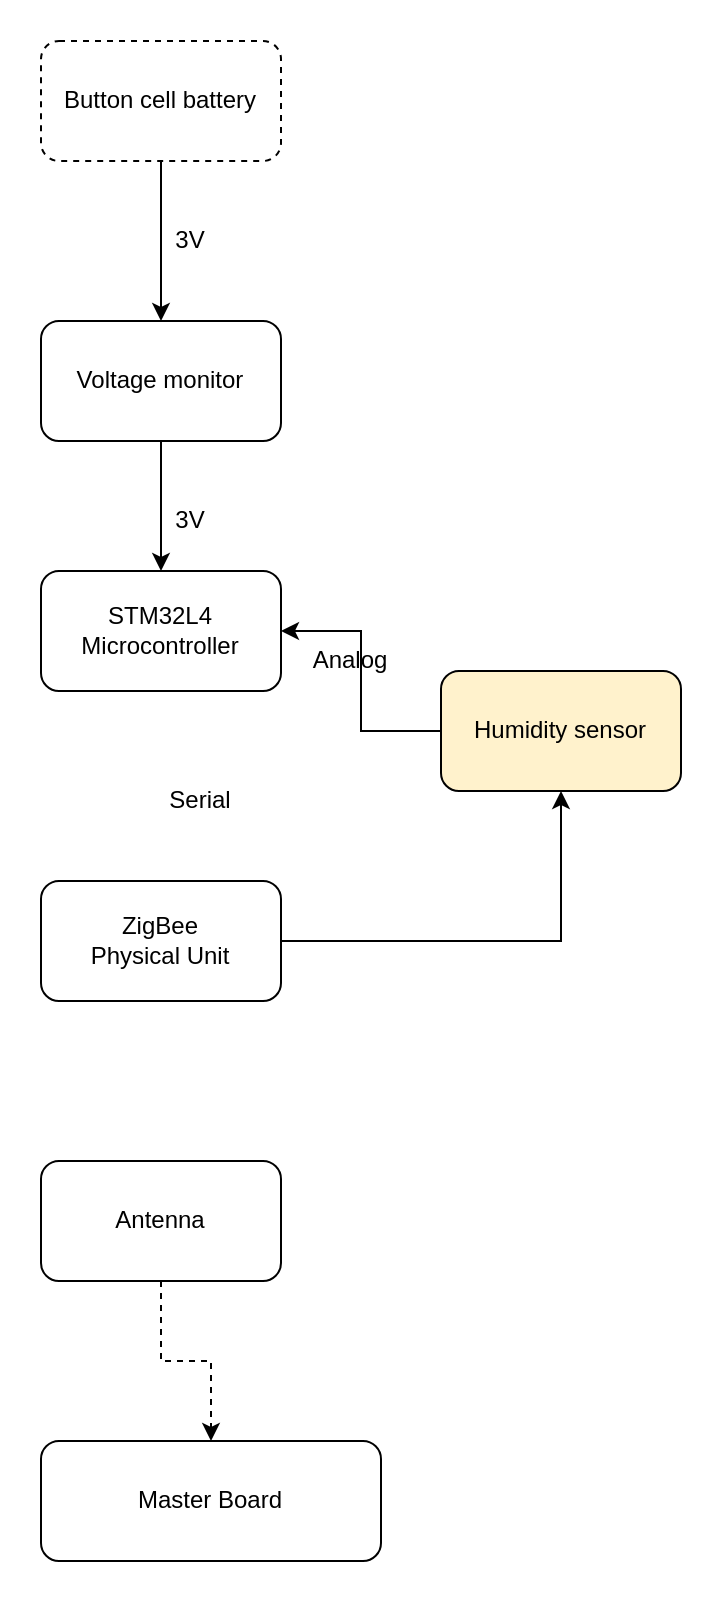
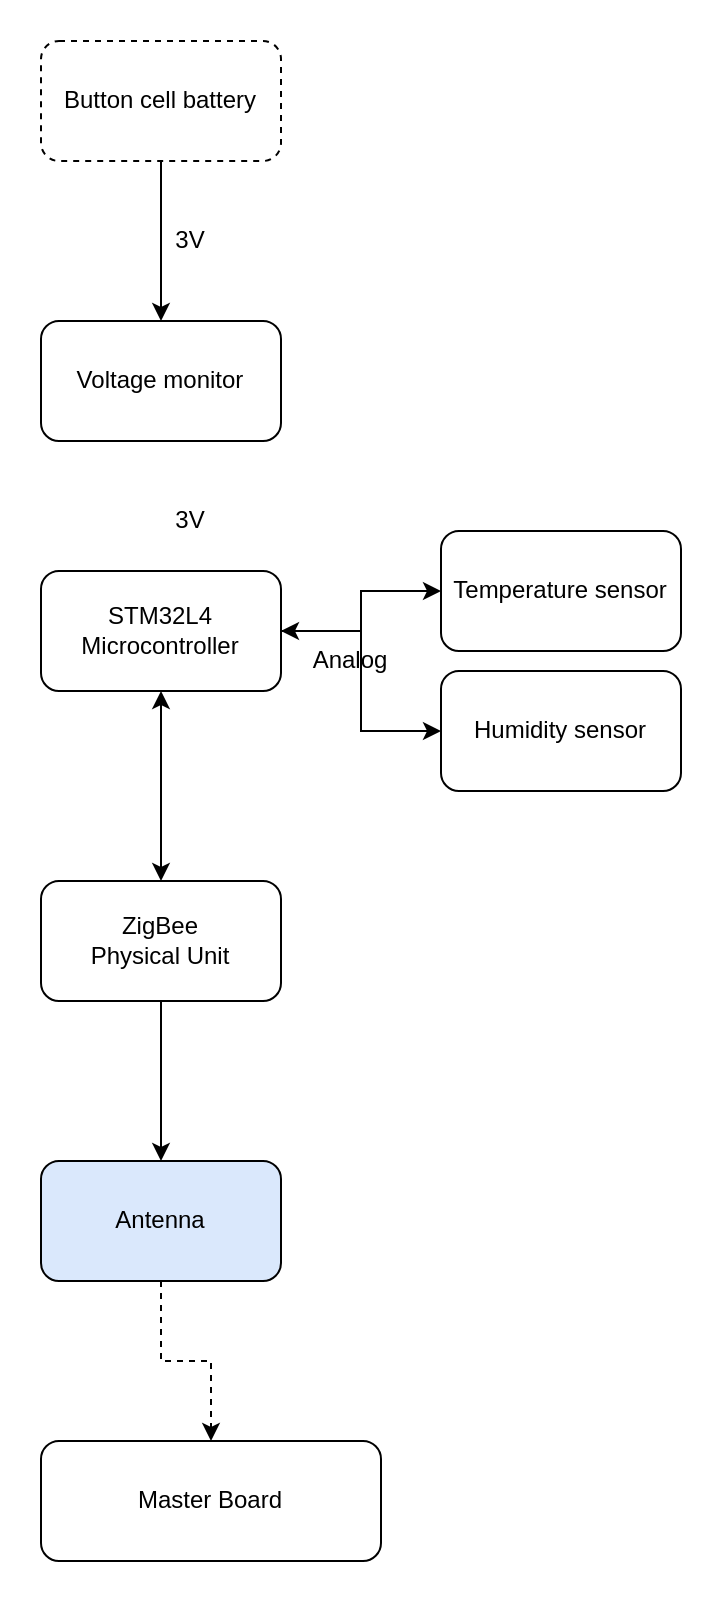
edge "Voltage monitor" -> "STM32L4 Microcontroller": removed
edge "STM32L4 Microcontroller" -> "Temperature sensor": added
node "Temperature sensor": added
edge "Humidity sensor" -> "STM32L4 Microcontroller": arrowhead none -> classic
node "Humidity sensor": fillcolor #fff2cc -> #ffffff
edge "STM32L4 Microcontroller" -- "ZigBee Physical Unit": added
node "Serial": removed
edge "ZigBee Physical Unit" -> "Humidity sensor": now "ZigBee Physical Unit" -> "Antenna"
node "Antenna": fillcolor #ffffff -> #dae8fc
